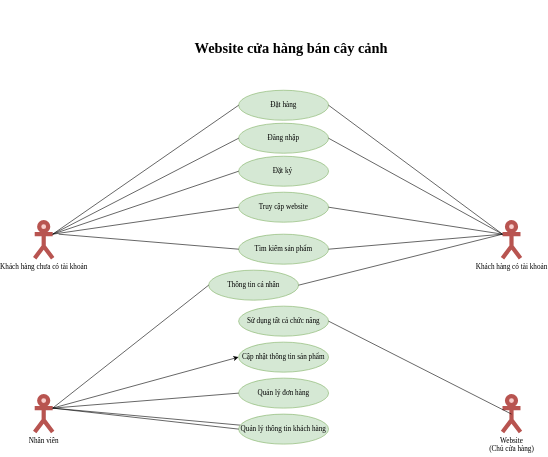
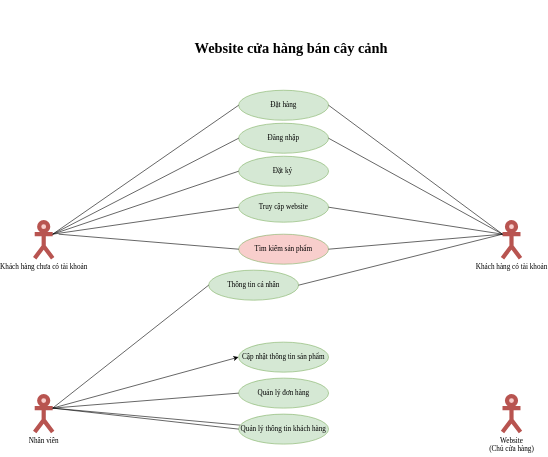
node "Tìm kiếm sản phẩm": fillcolor #d5e8d4 -> #f8cecc
node "Sử dụng tất cả chức năng": removed
edge "Sử dụng tất cả chức năng" -- "Website (Chủ cửa hàng)": removed
